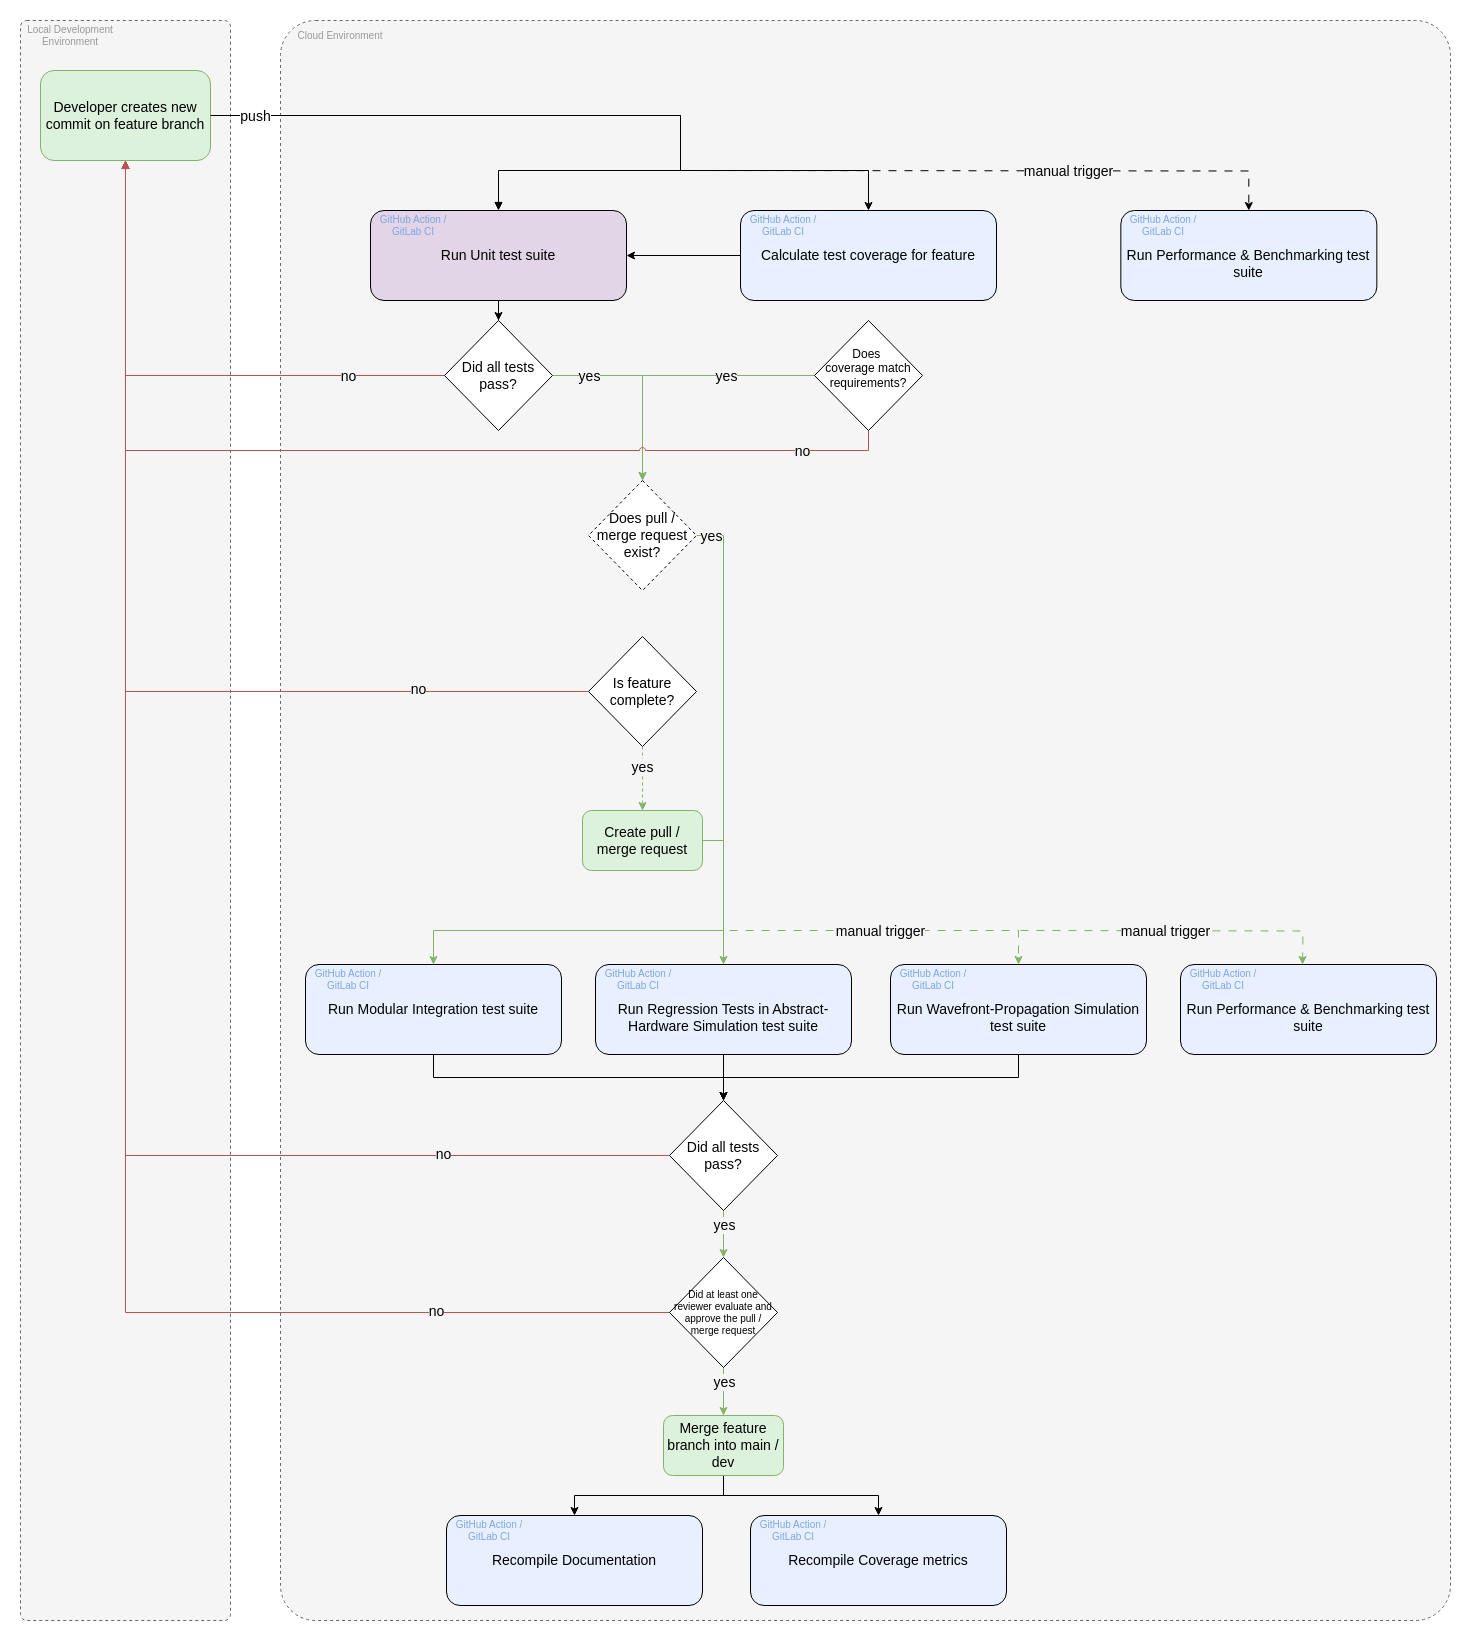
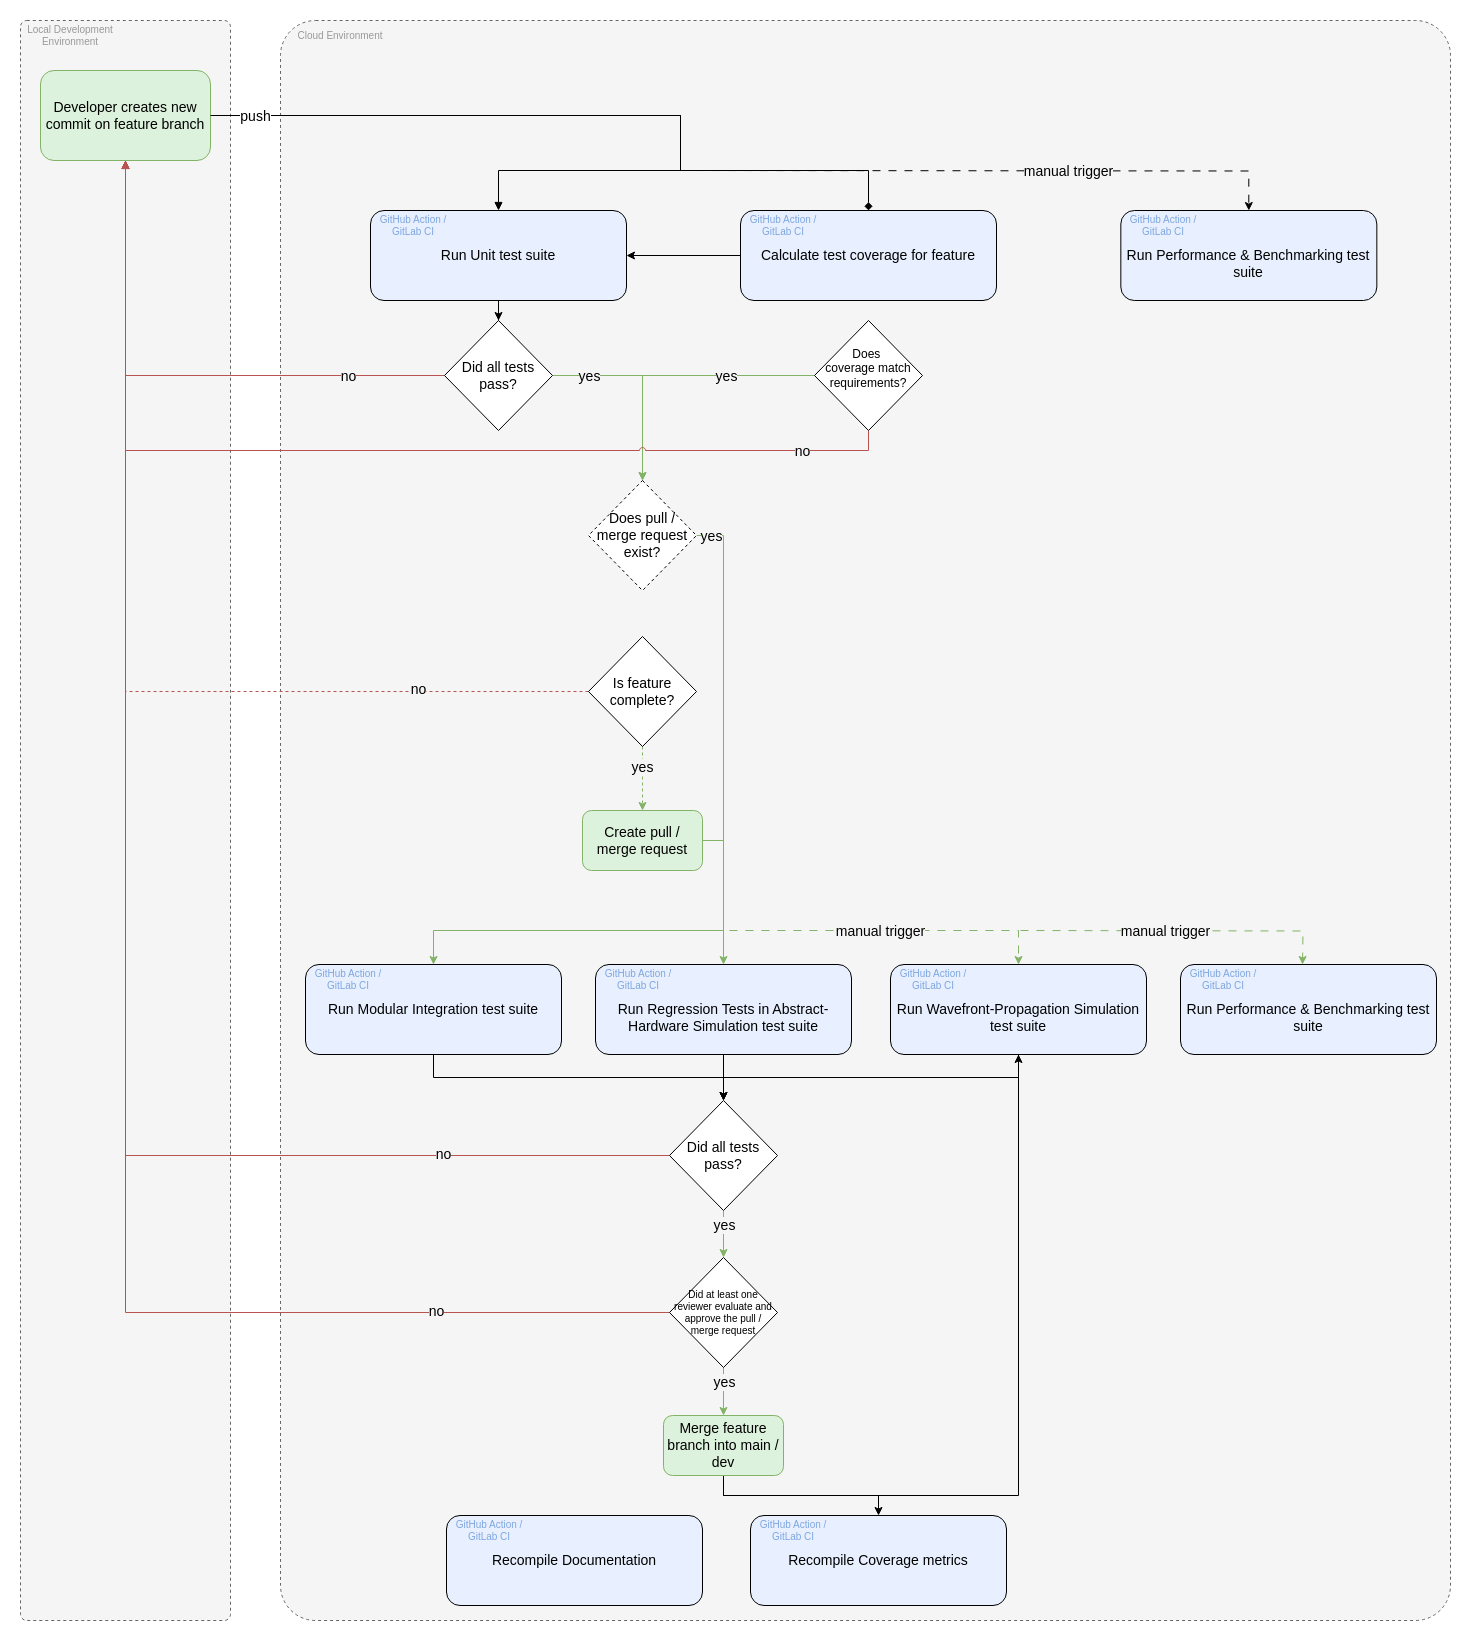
edge "Developer creates new commit on feature branch" -> "Calculate test coverage for feature": arrowhead classic -> diamond
node "Run Unit test suite": fillcolor #e1d5e7 -> #e8f0ff
edge "Is feature complete?" -> "Developer creates new commit on feature branch": style solid -> dashed
edge "Merge feature branch into main / dev" -> "Recompile Documentation": now "Merge feature branch into main / dev" -> "Run Wavefront-Propagation Simulation test suite"
